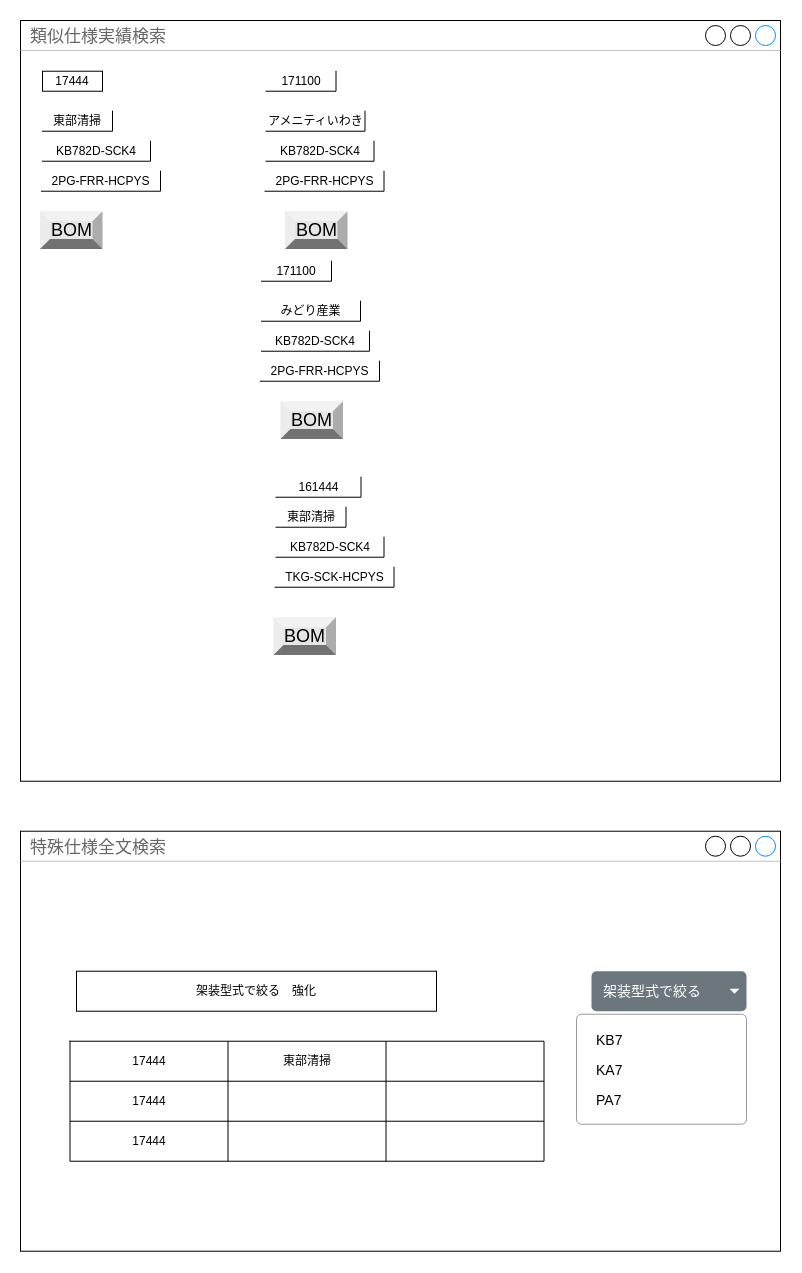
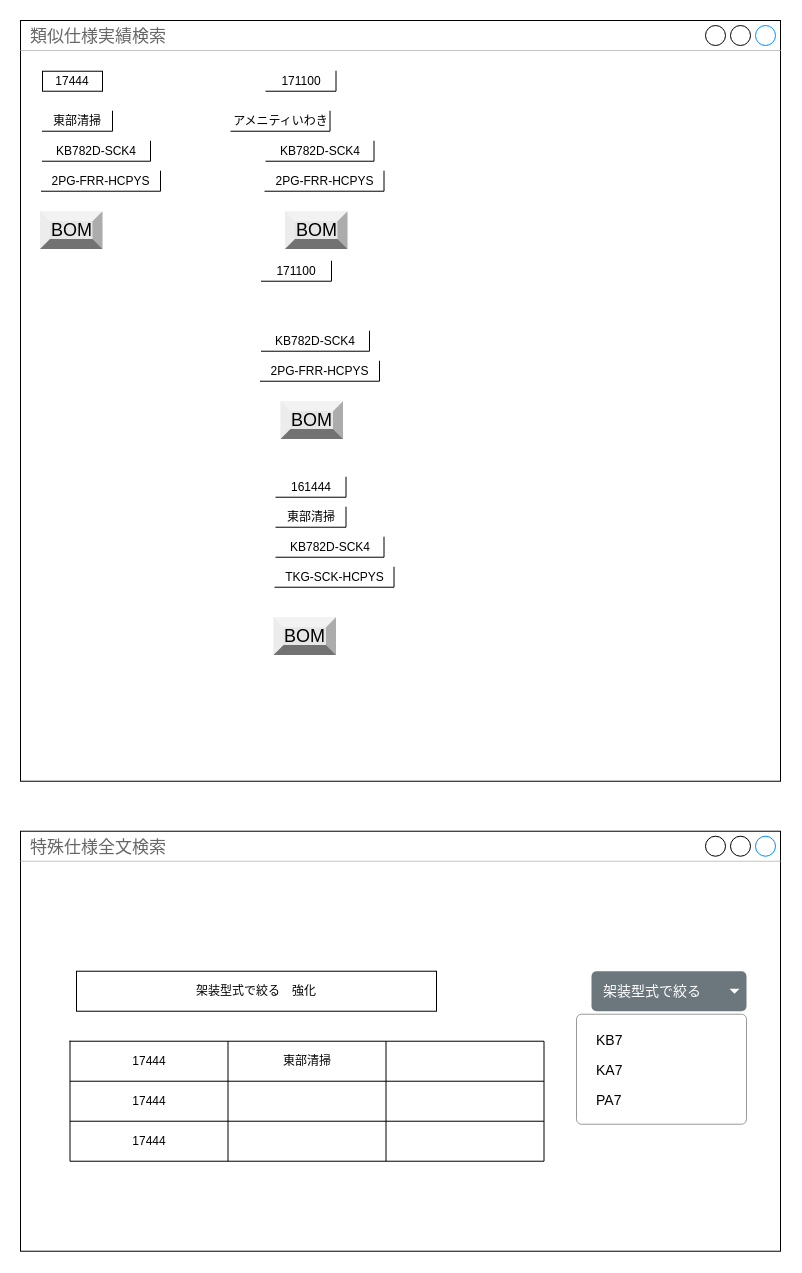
node "アメニティいわき": moved (316, 121) -> (281, 121)
node "みどり産業": removed
node "161444": size 85x20 -> 70x20
